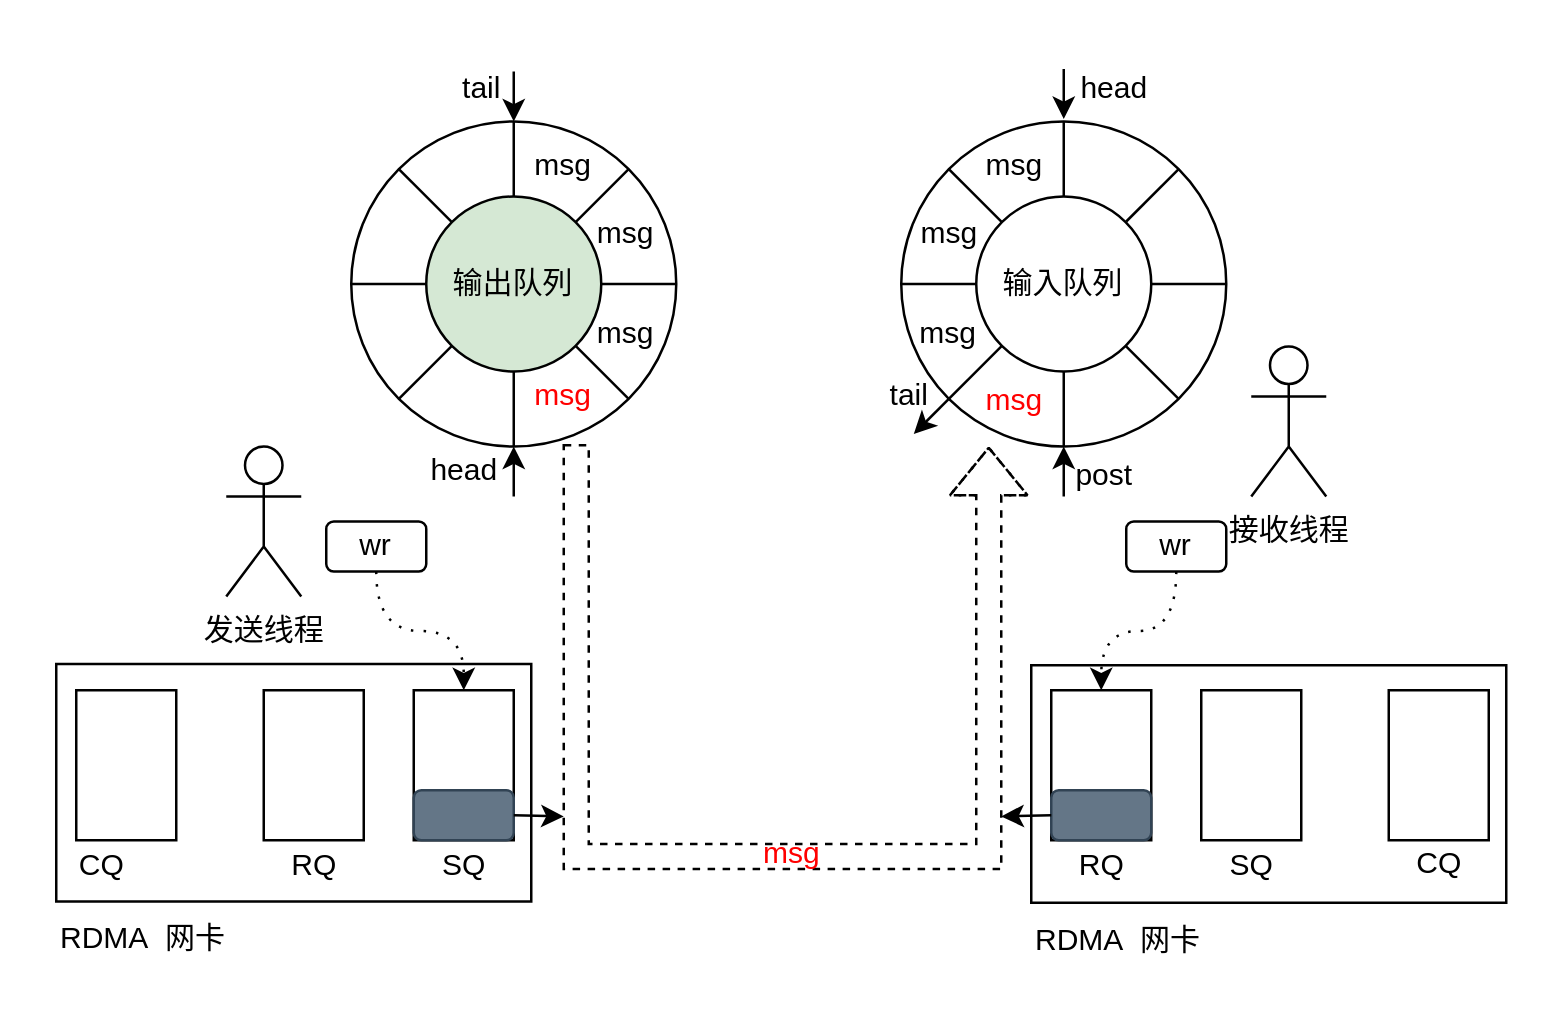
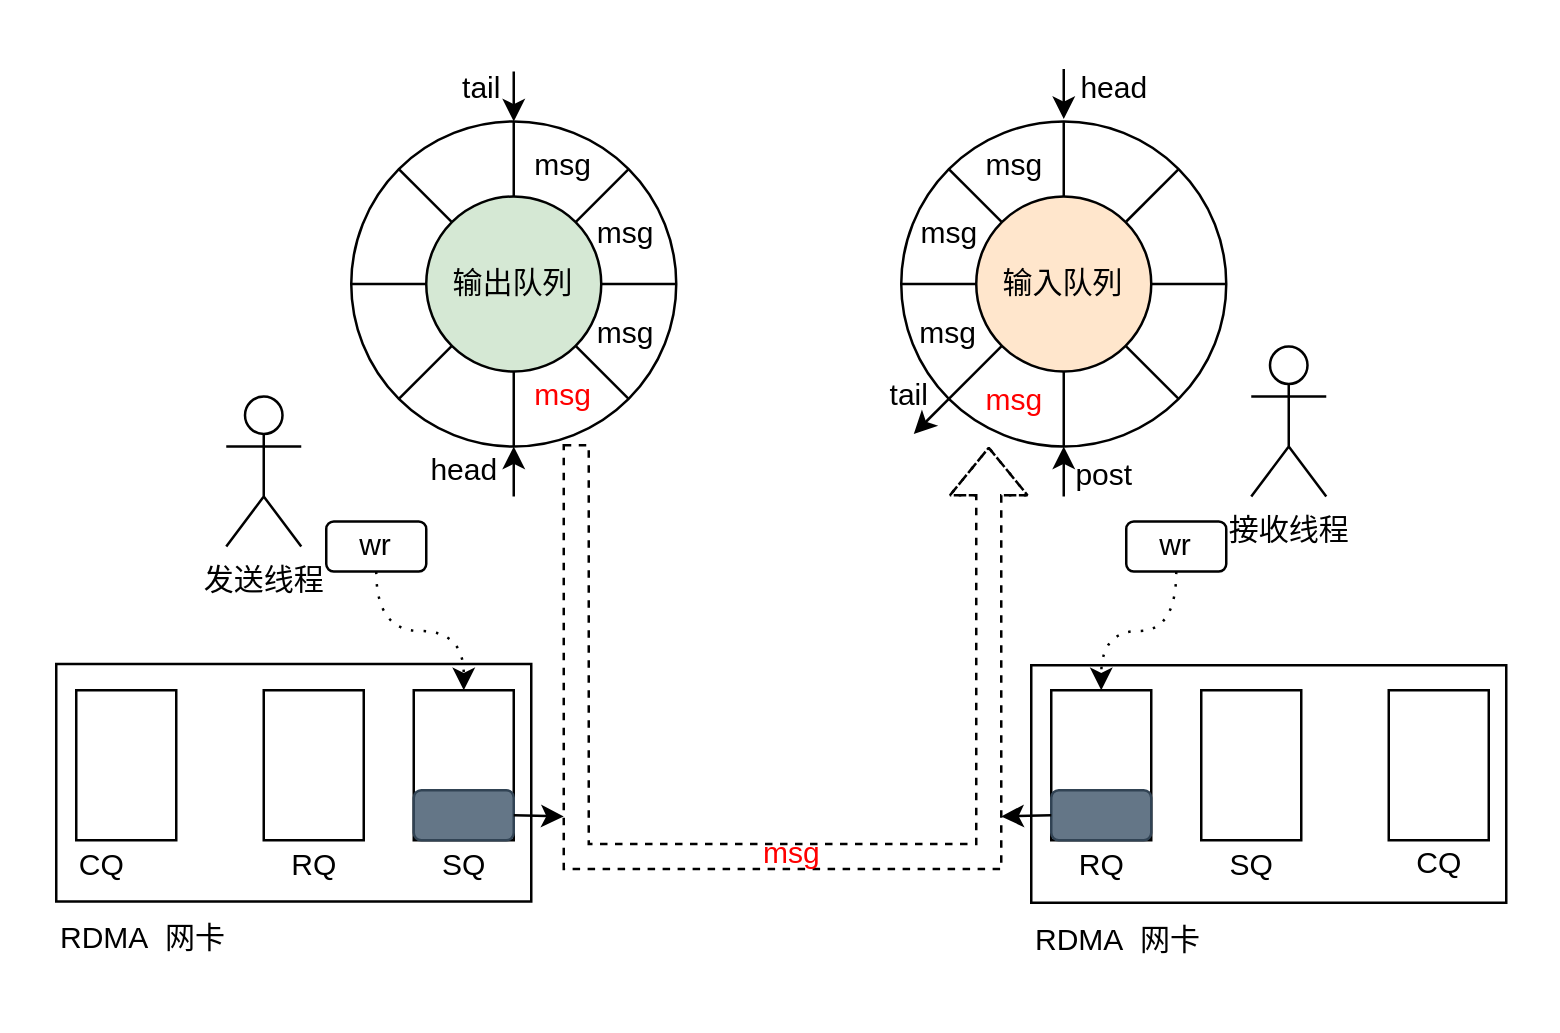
node "输入队列": fillcolor #ffffff -> #ffe6cc
node "发送线程": moved (264, 521) -> (264, 471)
